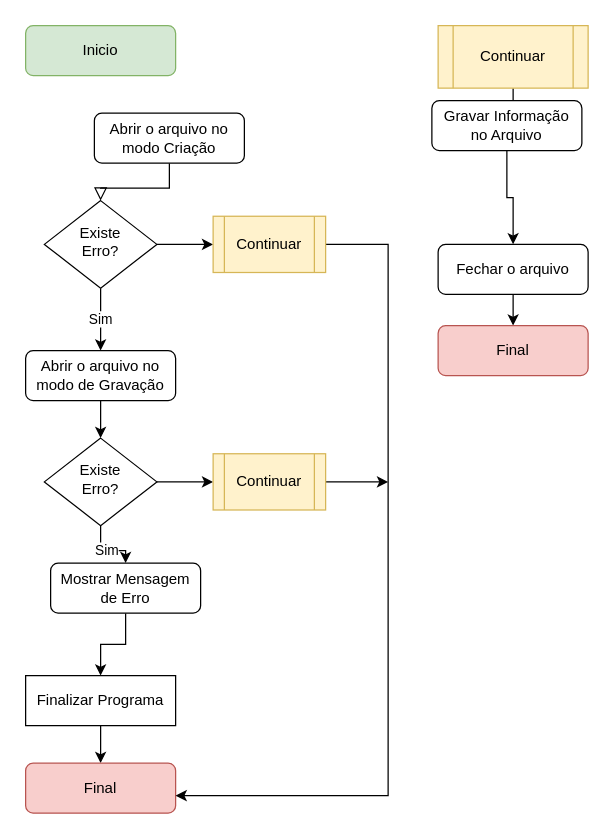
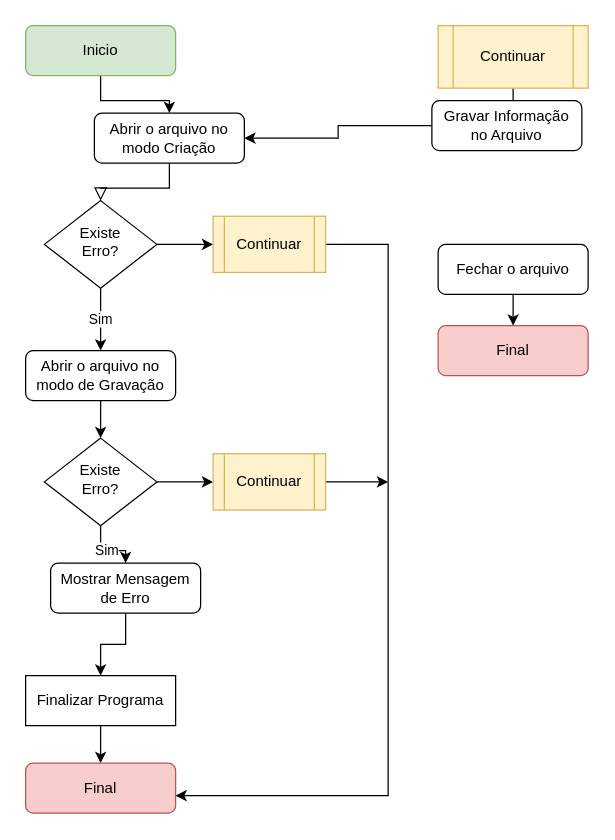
edge "Inicio" -> "Abrir o arquivo no modo Criação": added
edge "Gravar Informação no Arquivo" -> "Fechar o arquivo": now "Gravar Informação no Arquivo" -> "Abrir o arquivo no modo Criação"
